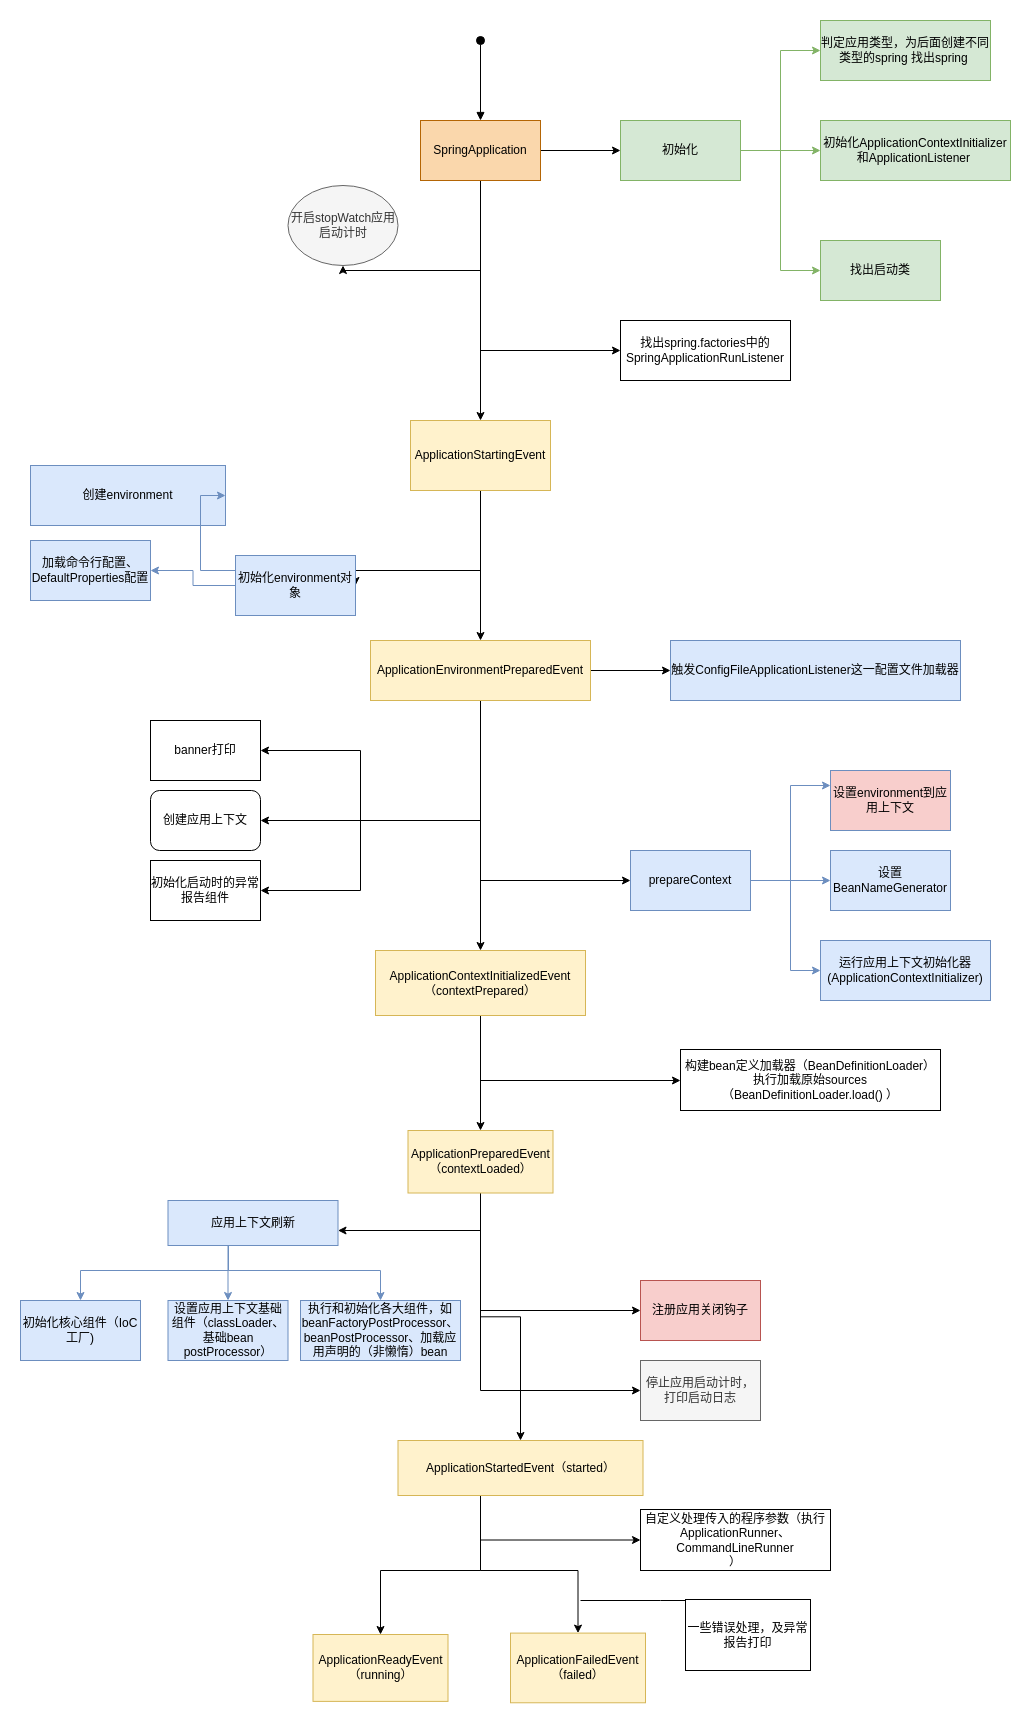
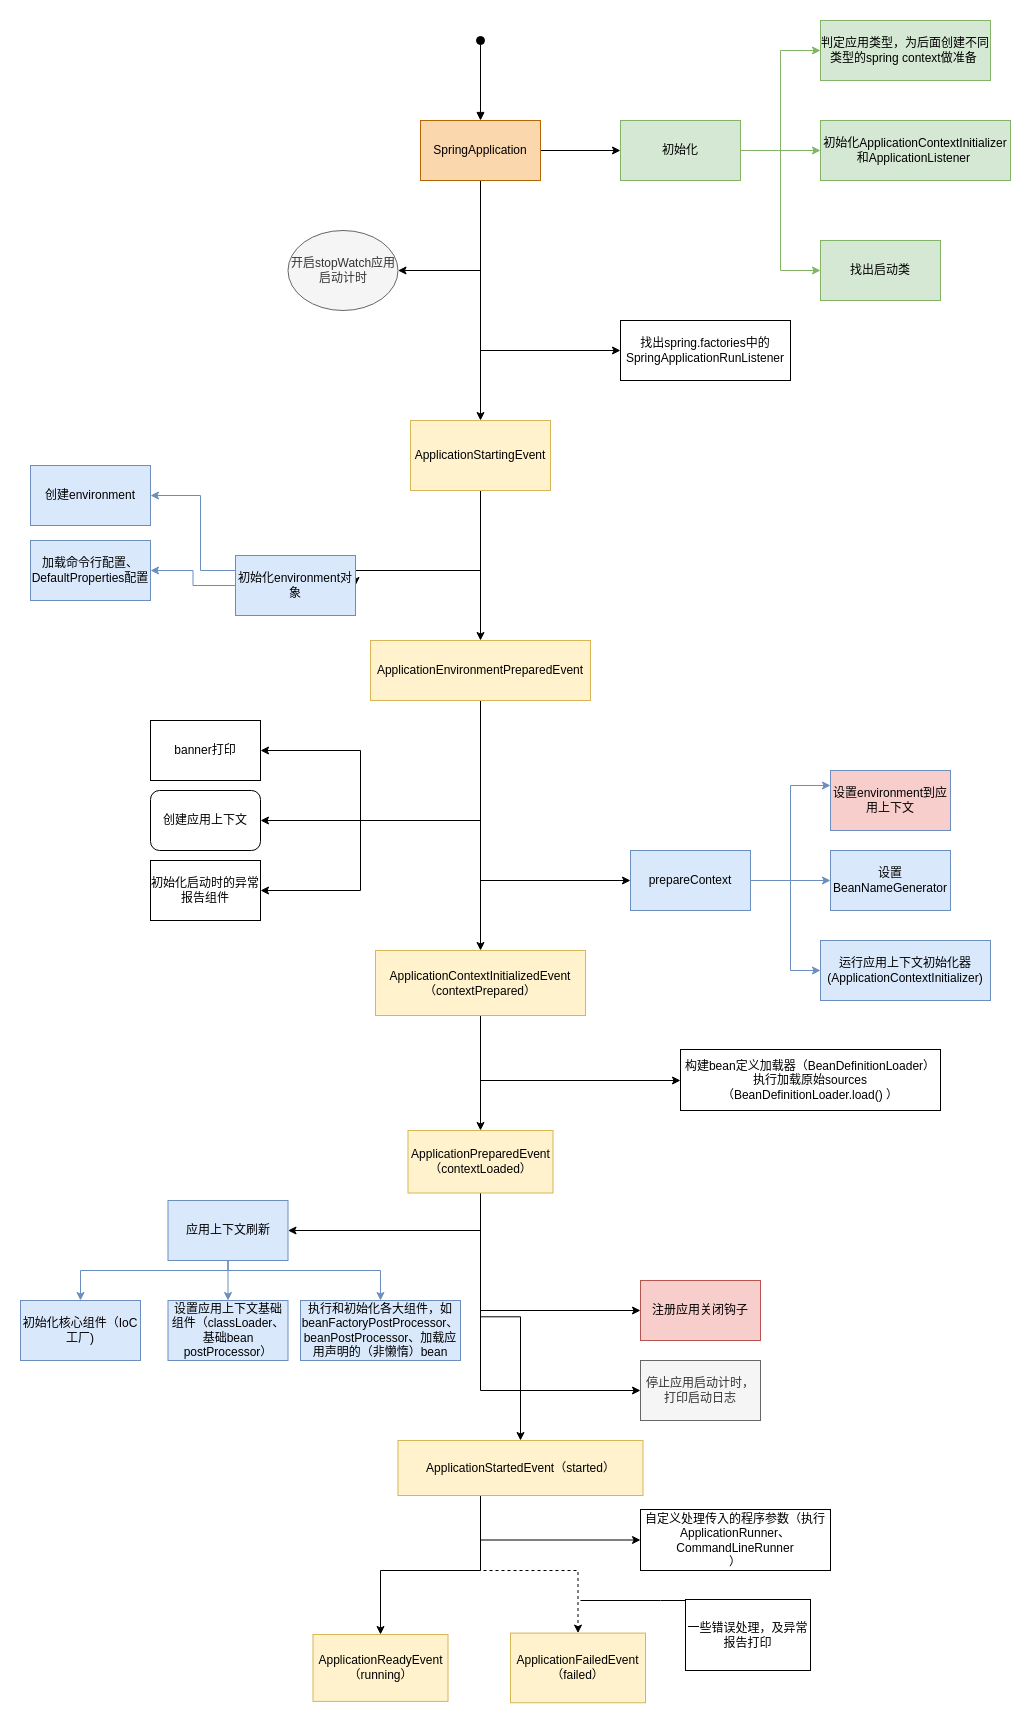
node "判定应用类型，为后面创建不同类型的spring 找出spring": label "判定应用类型，为后面创建不同类型的spring 找出spring" -> "判定应用类型，为后面创建不同类型的spring context做准备"
node "开启stopWatch应用启动计时": moved (343, 226) -> (343, 271)
node "创建environment": size 195x60 -> 120x60
edge "ApplicationEnvironmentPreparedEvent" -> "触发ConfigFileApplicationListener这一配置文件加载器": removed
node "触发ConfigFileApplicationListener这一配置文件加载器": removed
node "应用上下文刷新": size 170x45 -> 120x60
edge "ApplicationStartedEvent（started）" -> "ApplicationFailedEvent（failed）": style solid -> dashed
